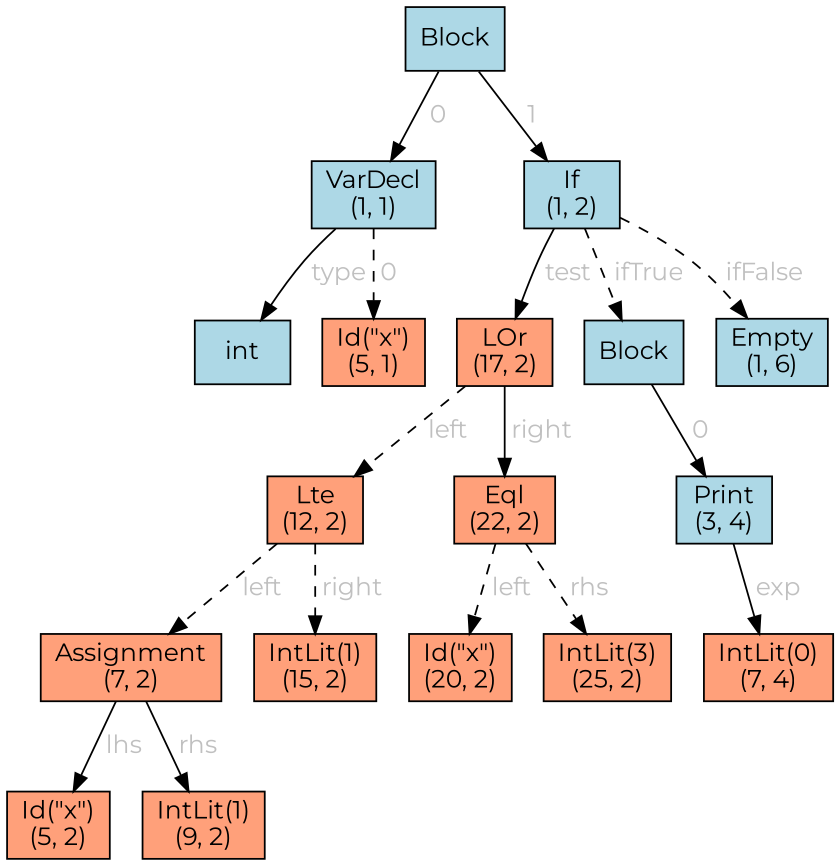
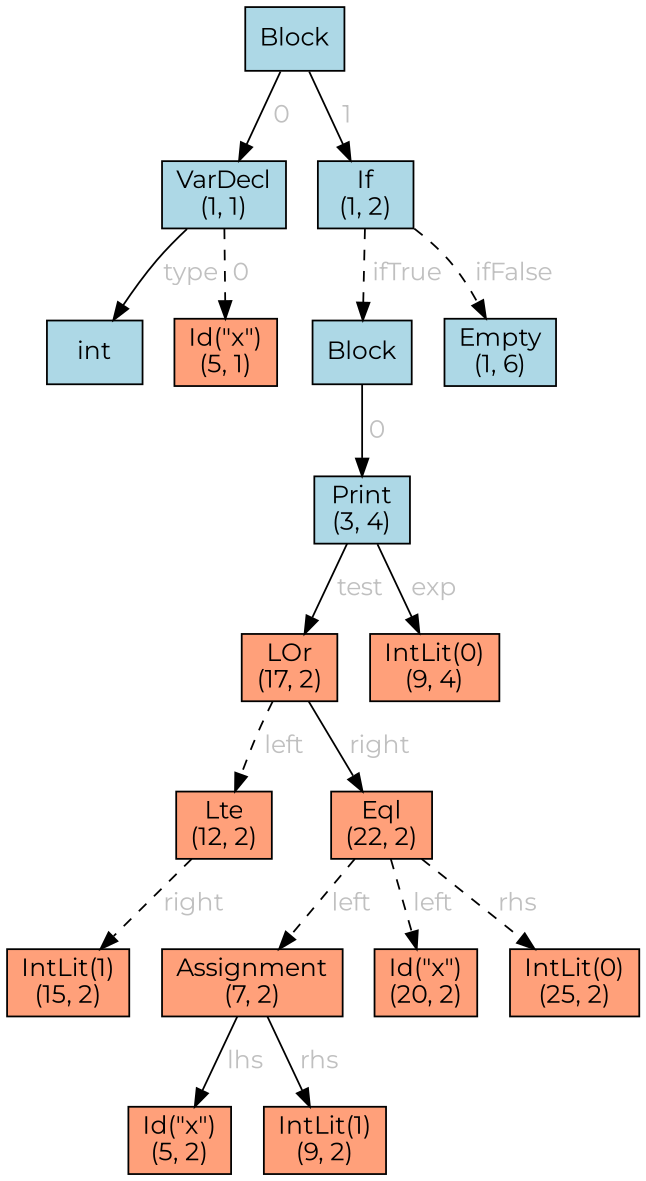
edge "If (1, 2)" -> "LOr (17, 2)": now "Print (3, 4)" -> "LOr (17, 2)"
edge "Lte (12, 2)" -> "Assignment (7, 2)": now "Eql (22, 2)" -> "Assignment (7, 2)"
node "IntLit(3) (25, 2)": label "IntLit(3) (25, 2)" -> "IntLit(0) (25, 2)"
node "IntLit(0) (7, 4)": label "IntLit(0) (7, 4)" -> "IntLit(0) (9, 4)"
